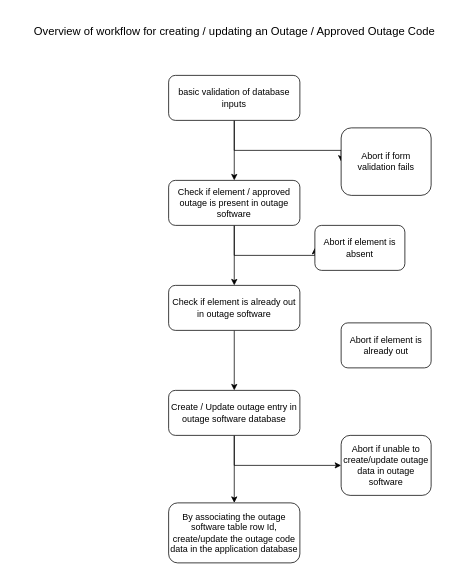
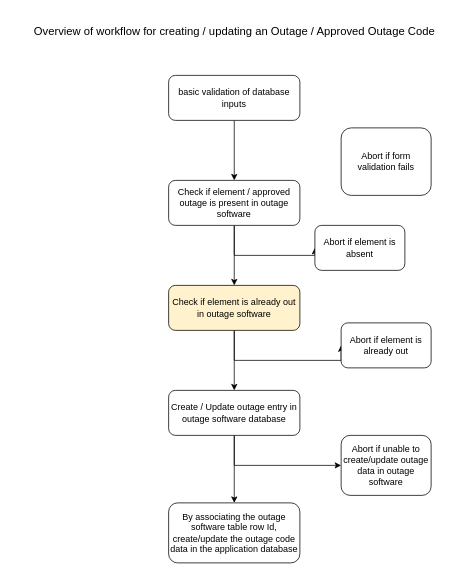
edge "basic validation of database inputs" -> "Abort if form validation fails": removed
node "Check if element is already out in outage software": fillcolor #ffffff -> #fff2cc
edge "Check if element is already out in outage software" -> "Abort if element is already out": added
